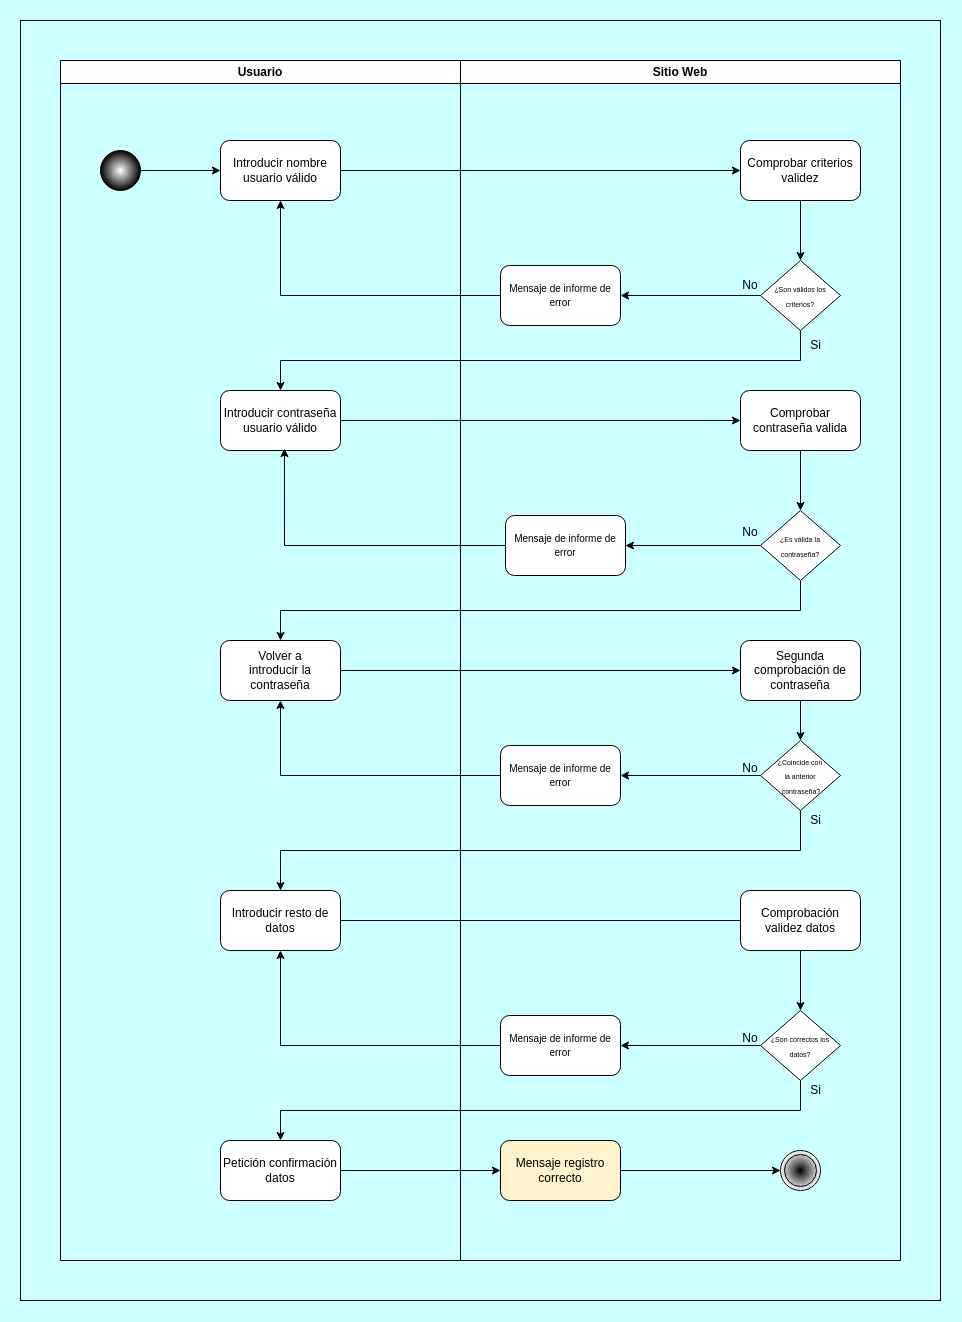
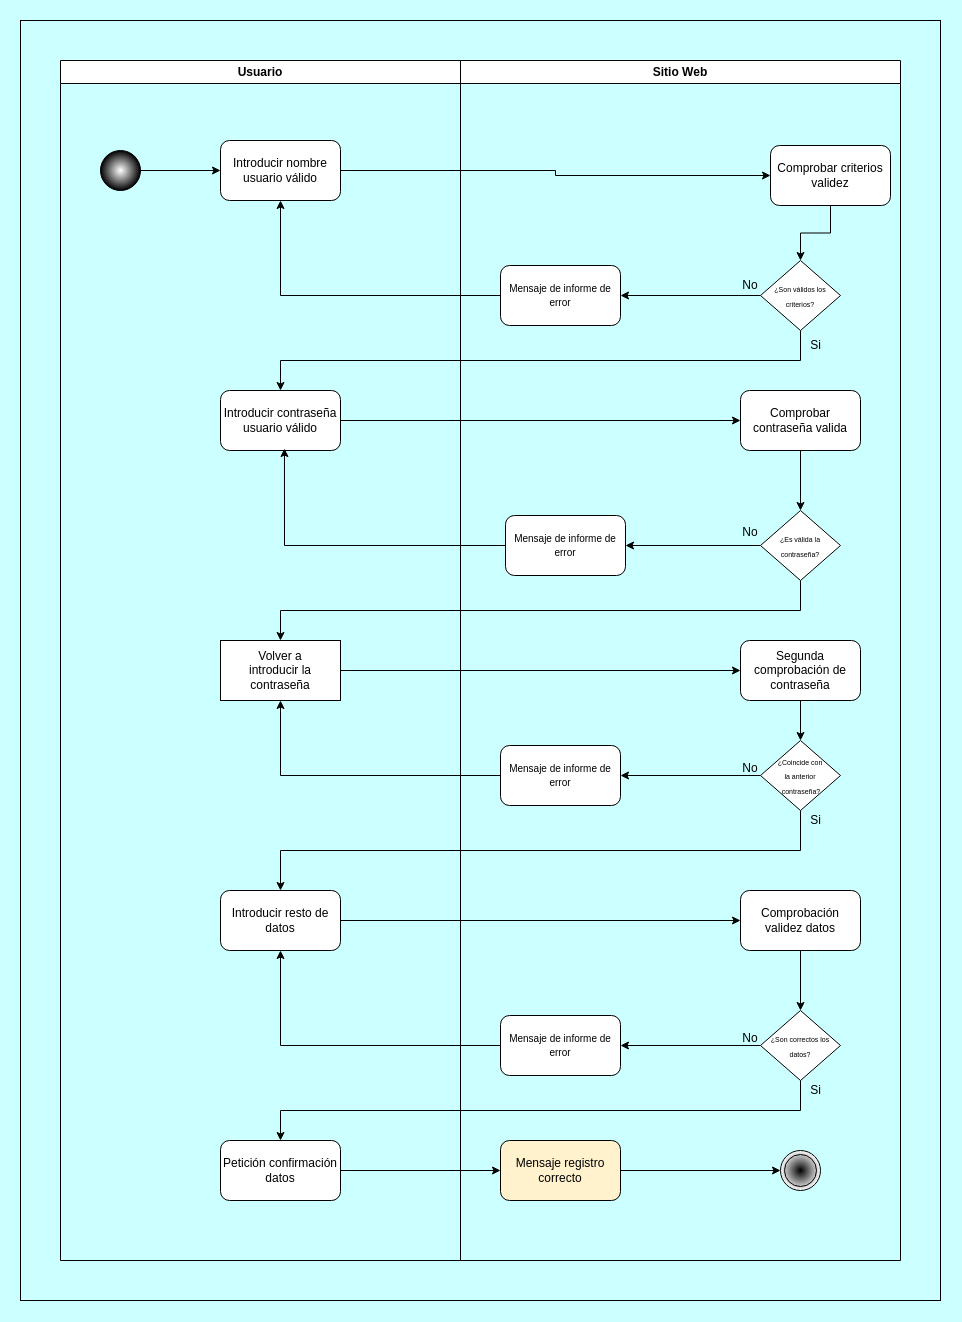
node "Comprobar criterios validez": moved (801, 171) -> (831, 176)
node "Volver a introducir la contraseña": shape rounded rectangle -> rectangle
edge "Introducir resto de datos" -- "Comprobación validez datos": arrowhead none -> classic
